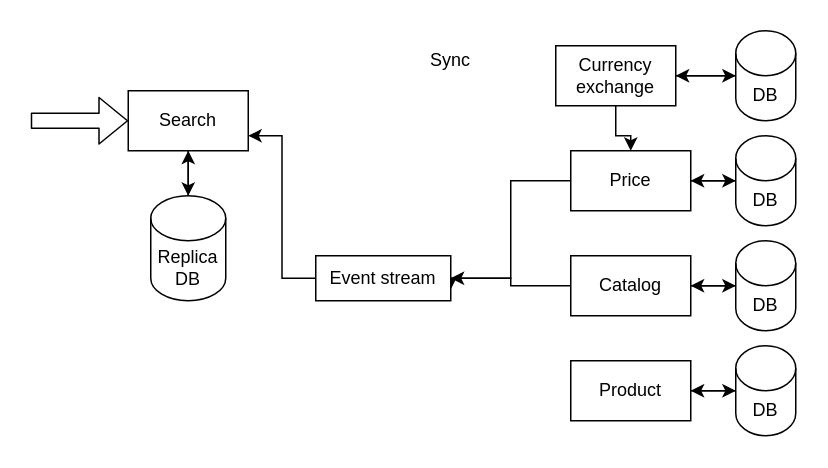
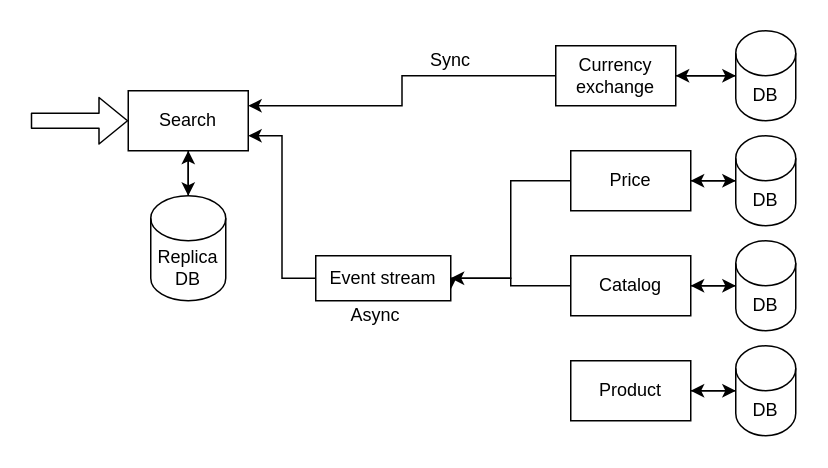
edge "Currency exchange" -> "Price": now "Currency exchange" -> "Search"
node "Async": added
